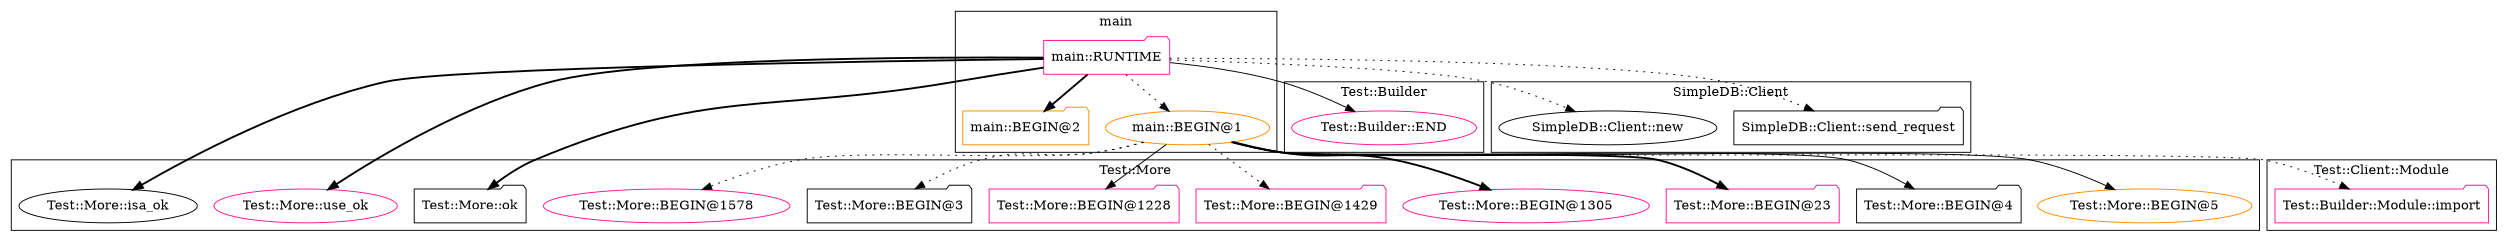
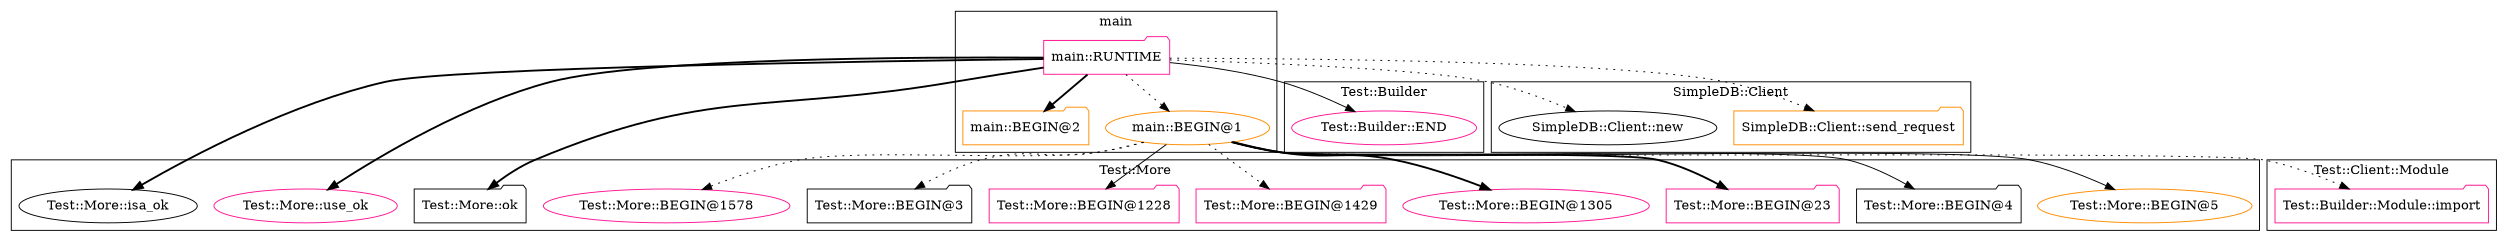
node "SimpleDB::Client::send_request": color black -> darkorange
